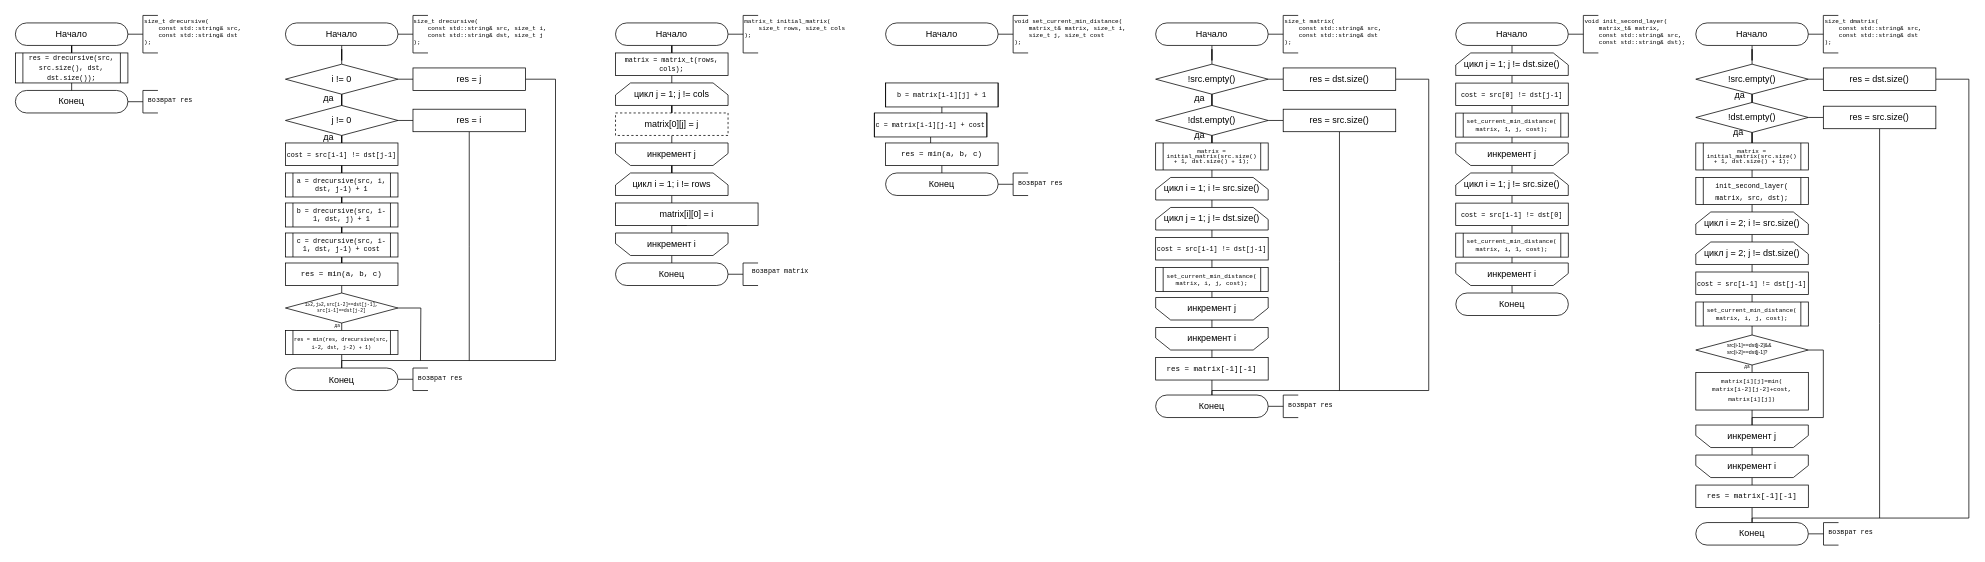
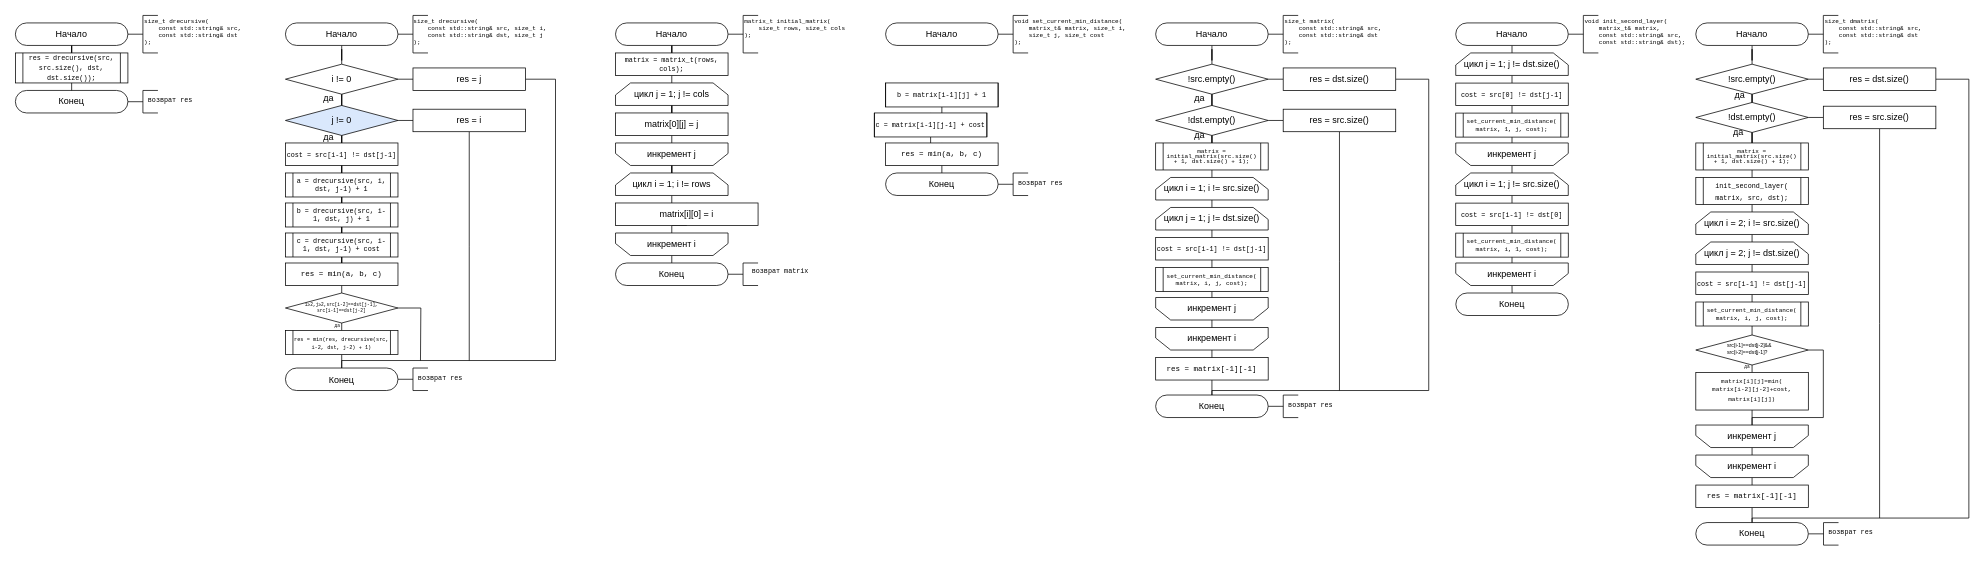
node "j != 0": fillcolor #ffffff -> #dae8fc
node "matrix[0][j] = j": style dashed -> solid
